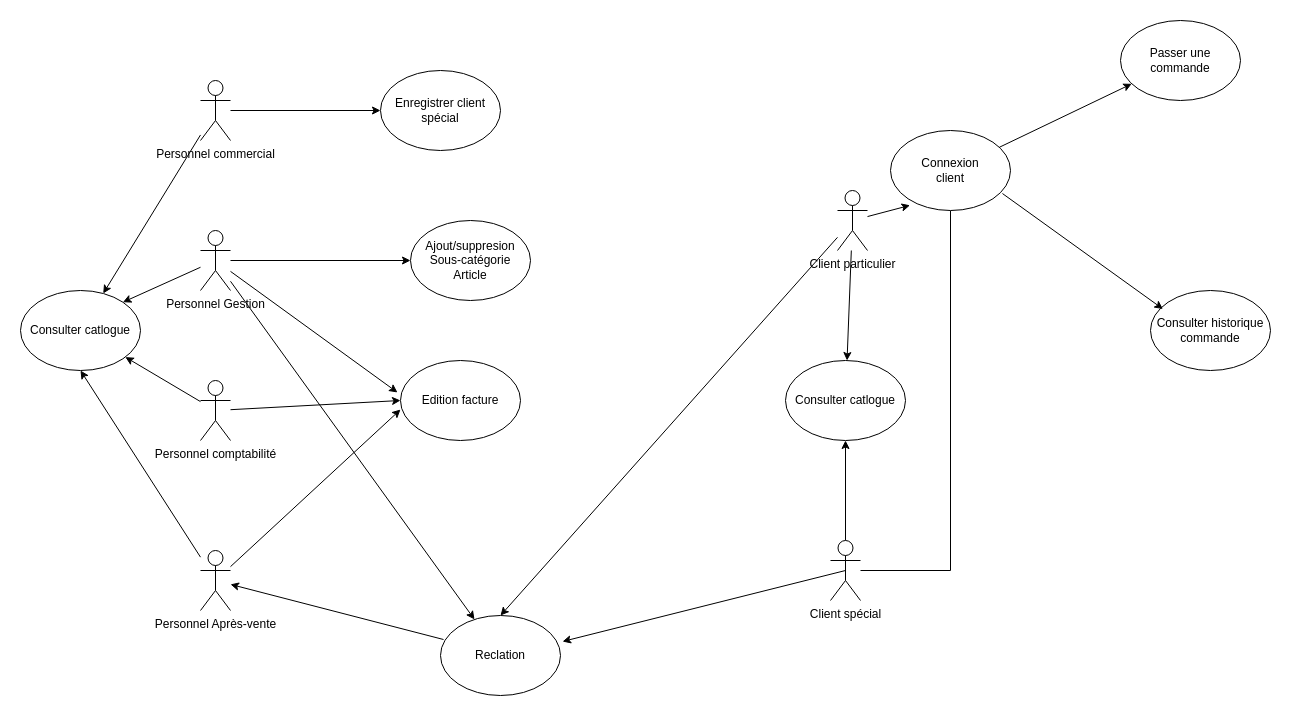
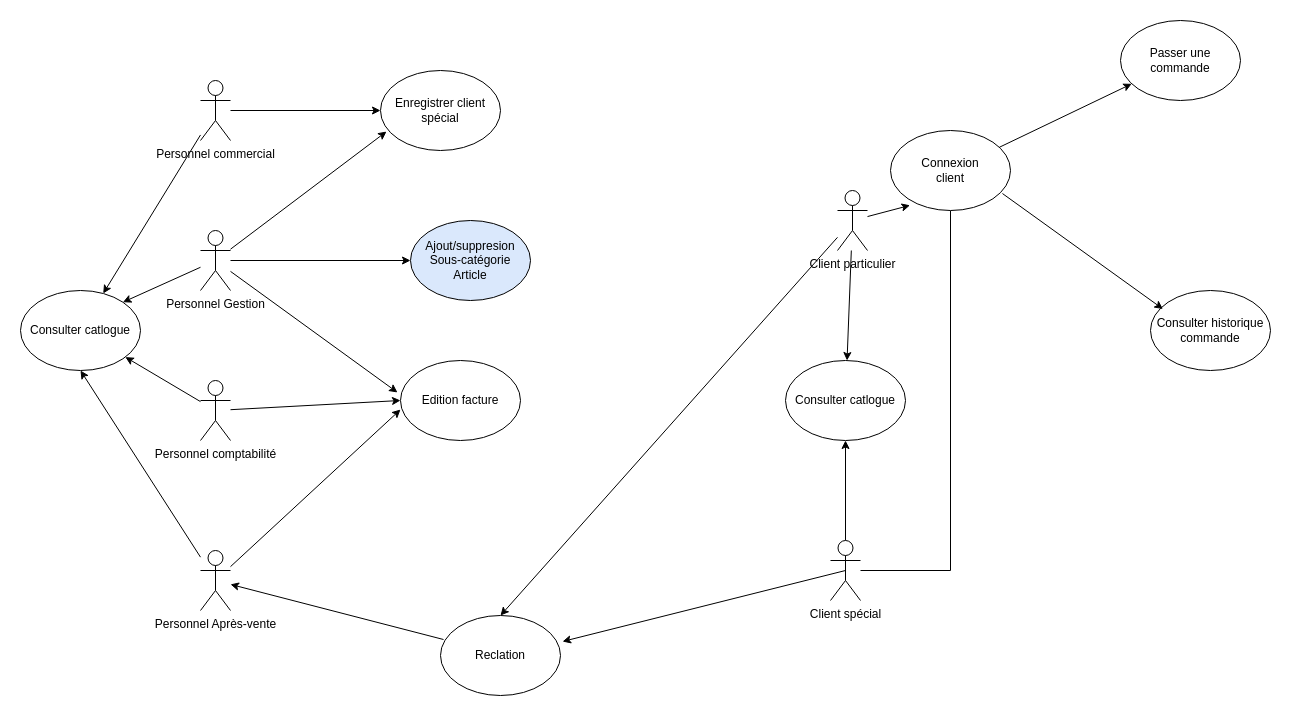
node "Ajout/suppresion Sous-catégorie Article": fillcolor #ffffff -> #dae8fc
edge "Personnel Gestion" -> "Reclation": now "Personnel Gestion" -> "Enregistrer client spécial"
